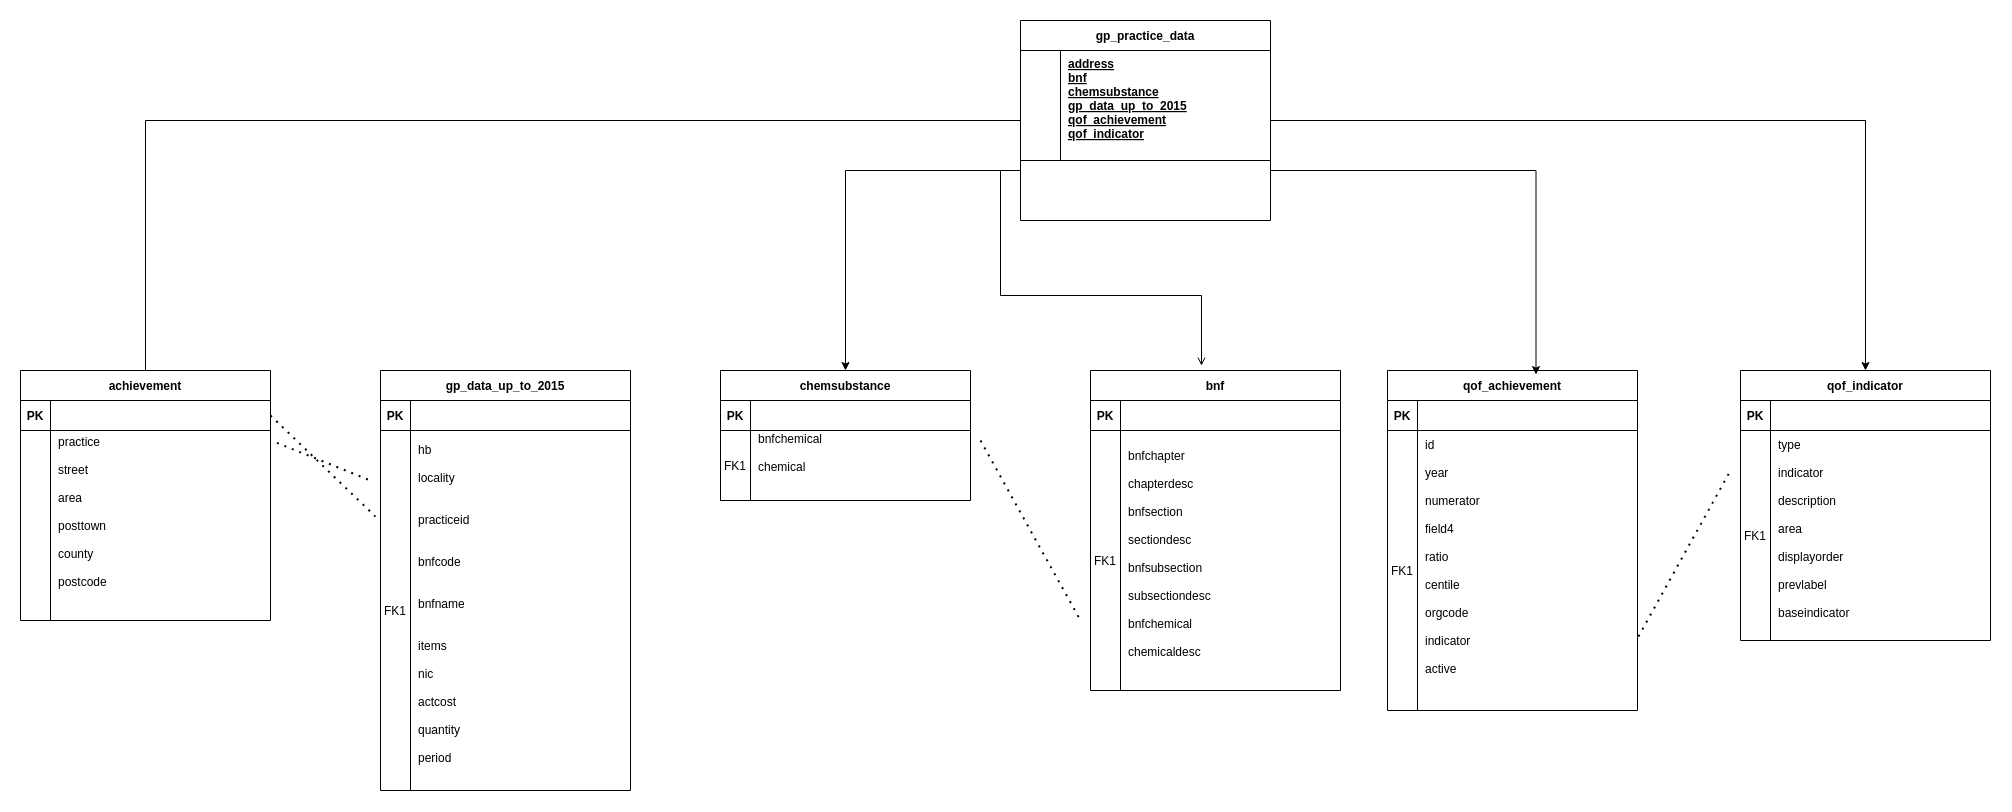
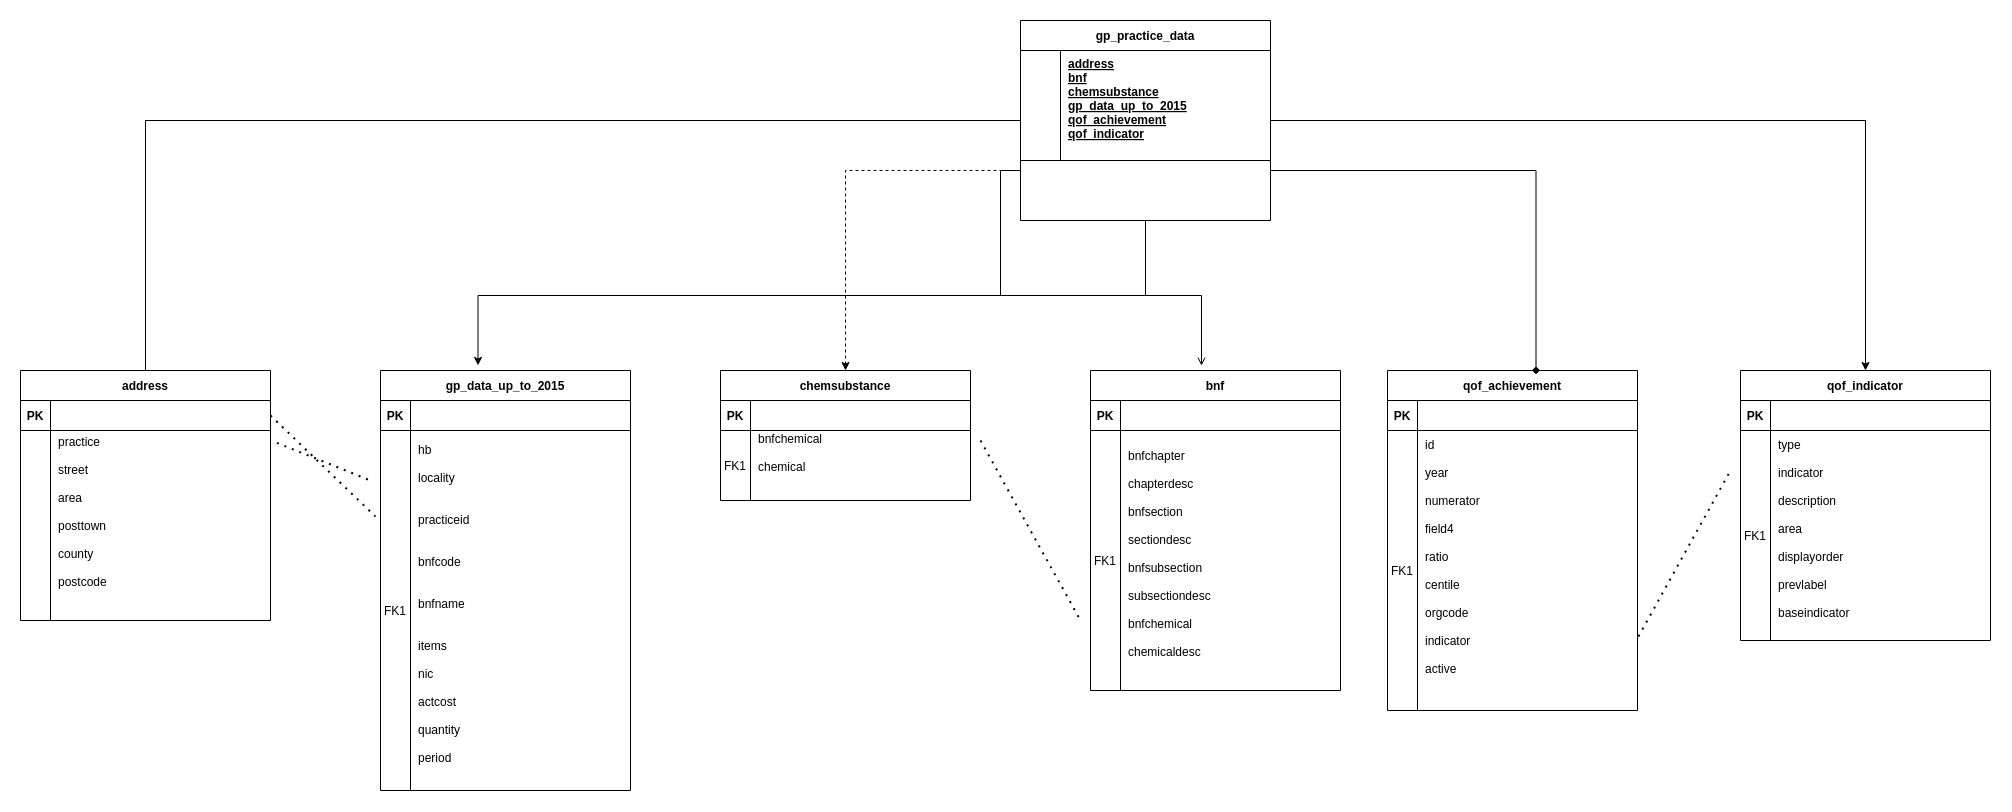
edge "gp_practice_data" -> "chemsubstance": style solid -> dashed
edge "gp_practice_data" -> "gp_data_up_to_2015": added
edge "gp_practice_data" -> "qof_achievement": arrowhead classic -> diamond
node "achievement": label "achievement" -> "address"
